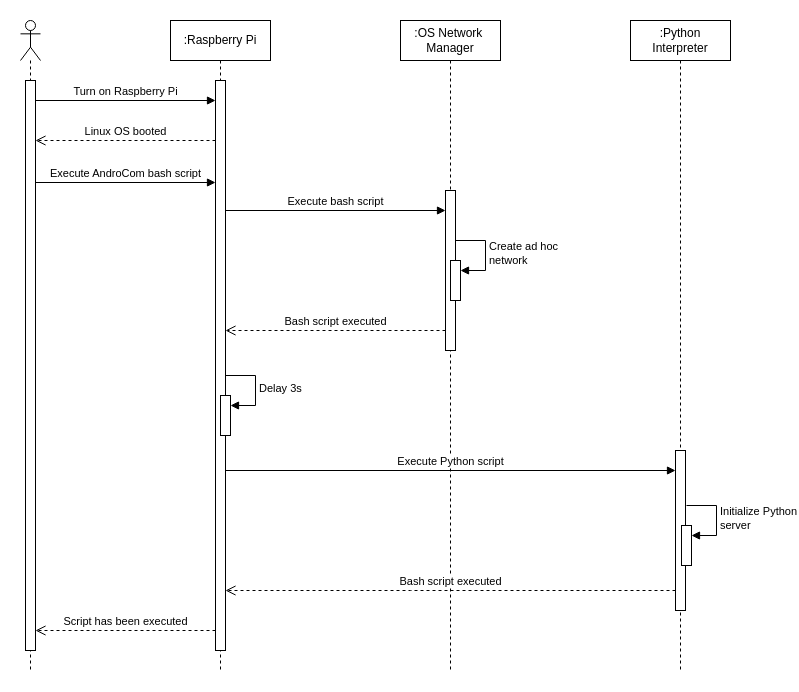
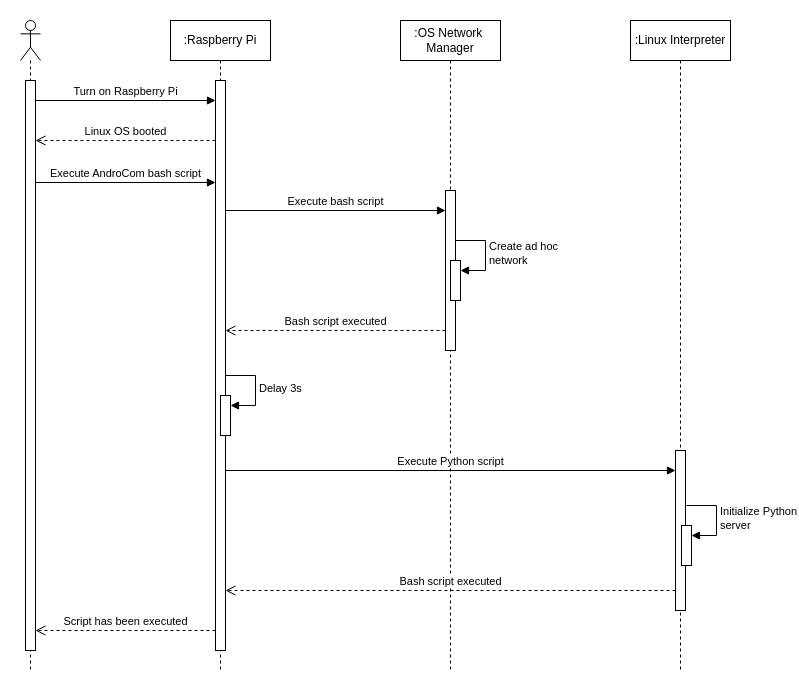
node ":Python Interpreter": label ":Python Interpreter" -> ":Linux Interpreter"
